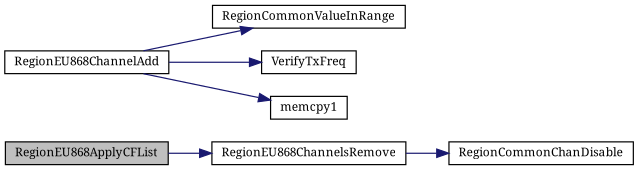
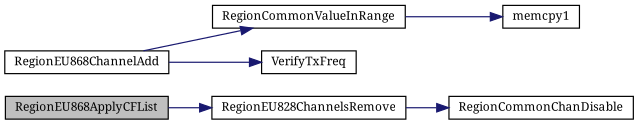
edge "RegionEU868ChannelAdd" -> "memcpy1": now "RegionCommonValueInRange" -> "memcpy1"
node "RegionEU868ChannelsRemove": label "RegionEU868ChannelsRemove" -> "RegionEU828ChannelsRemove"
